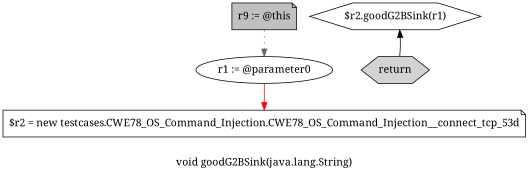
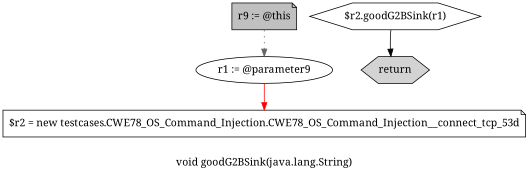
edge "return" -> "$r2.goodG2BSink(r1)": reversed
node "r1 := @parameter0": label "r1 := @parameter0" -> "r1 := @parameter9"
